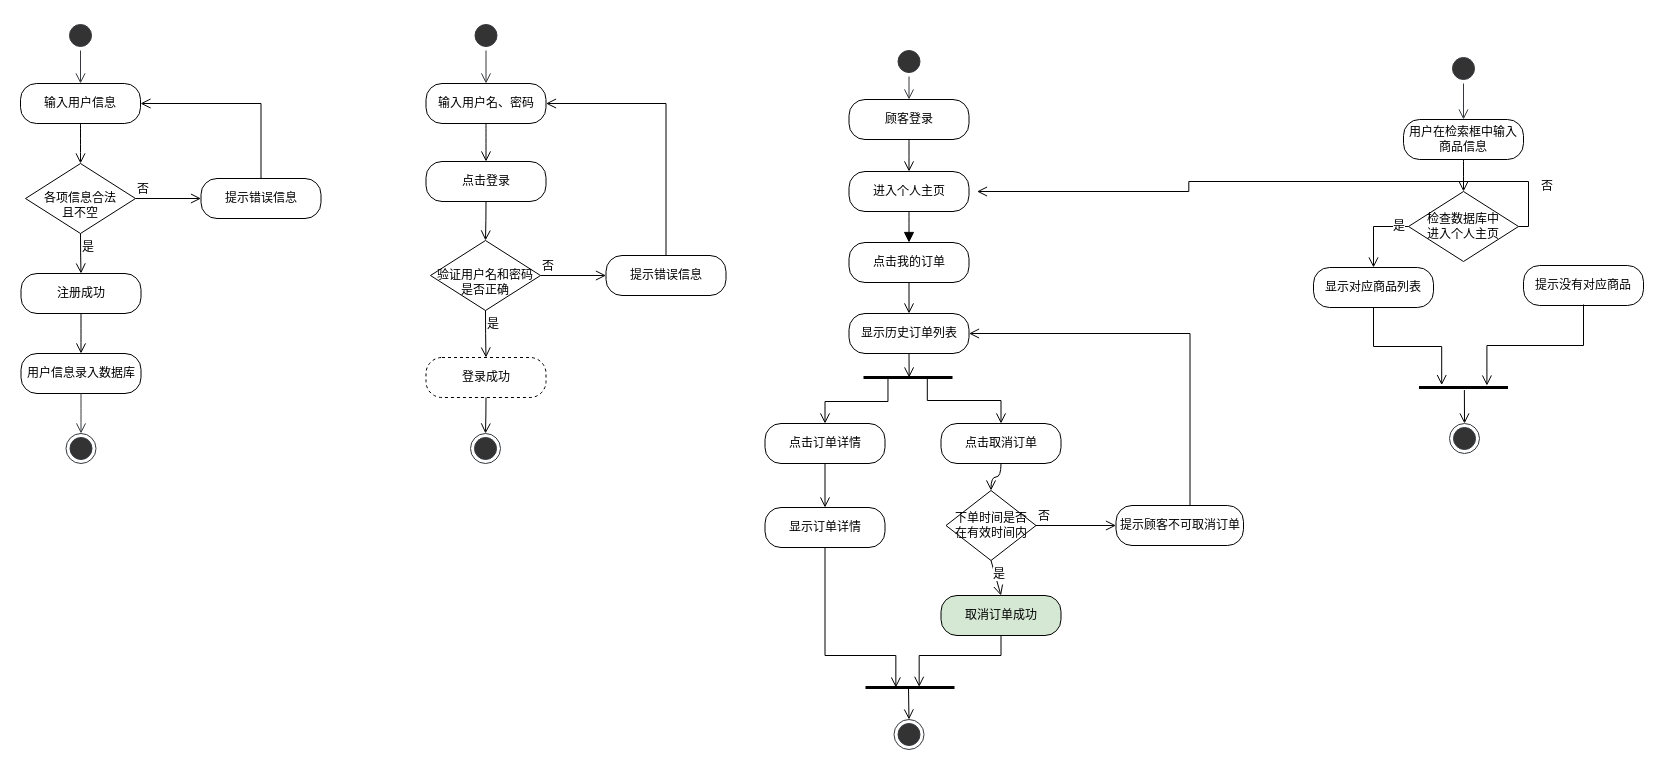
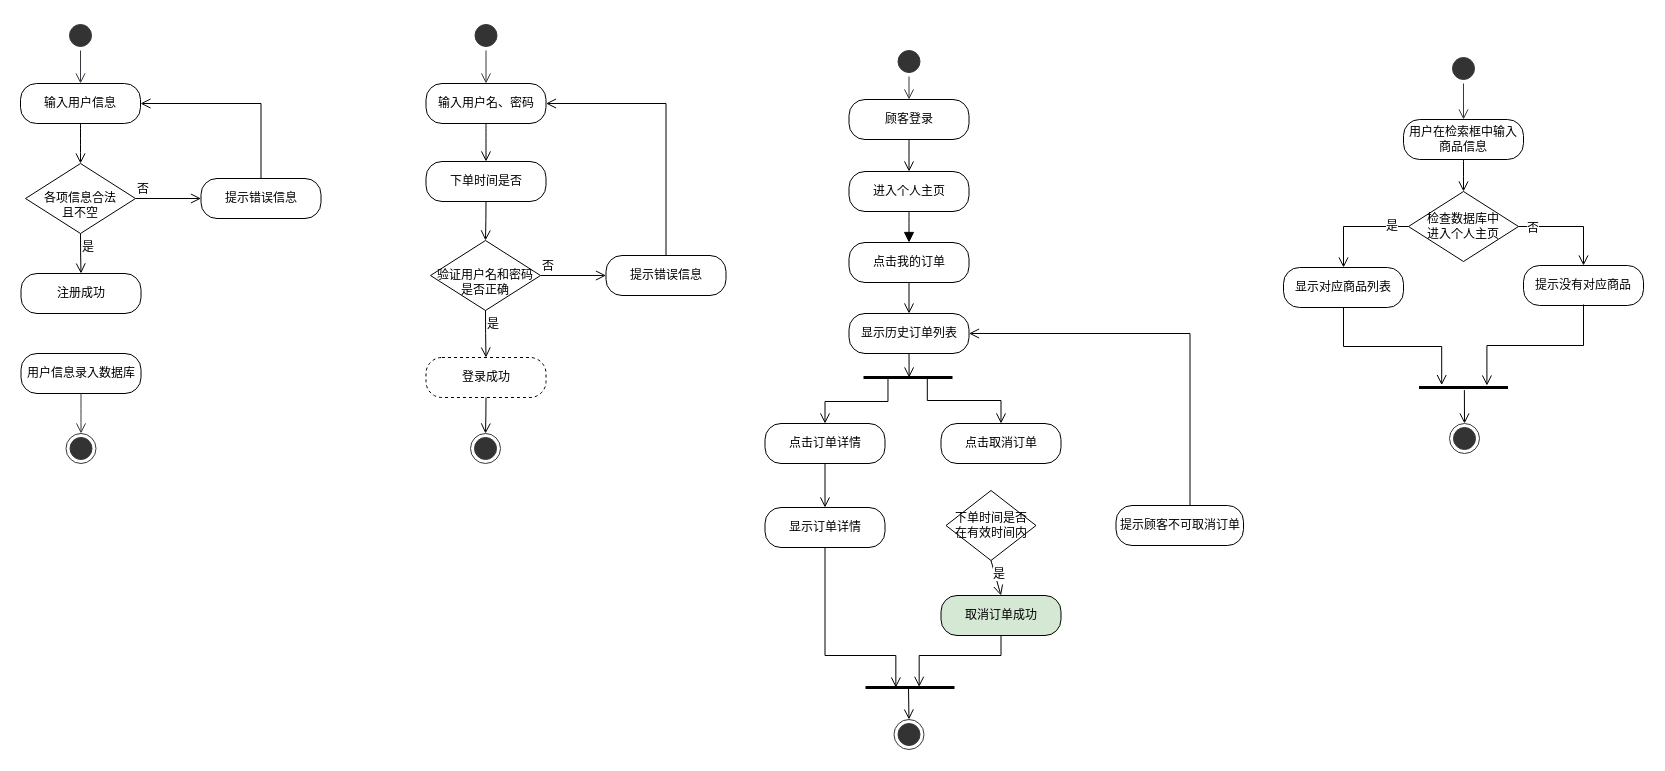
node "点击登录": label "点击登录" -> "下单时间是否"
edge "检查数据库中 进入个人主页" -> "进入个人主页": now "检查数据库中 进入个人主页" -> "提示没有对应商品"
node "显示对应商品列表": moved (1374, 288) -> (1344, 288)
edge "注册成功" -> "用户信息录入数据库": removed
edge "点击取消订单" -> "下单时间是否 在有效时间内": removed
edge "下单时间是否 在有效时间内" -> "提示顾客不可取消订单": removed, label "否"
